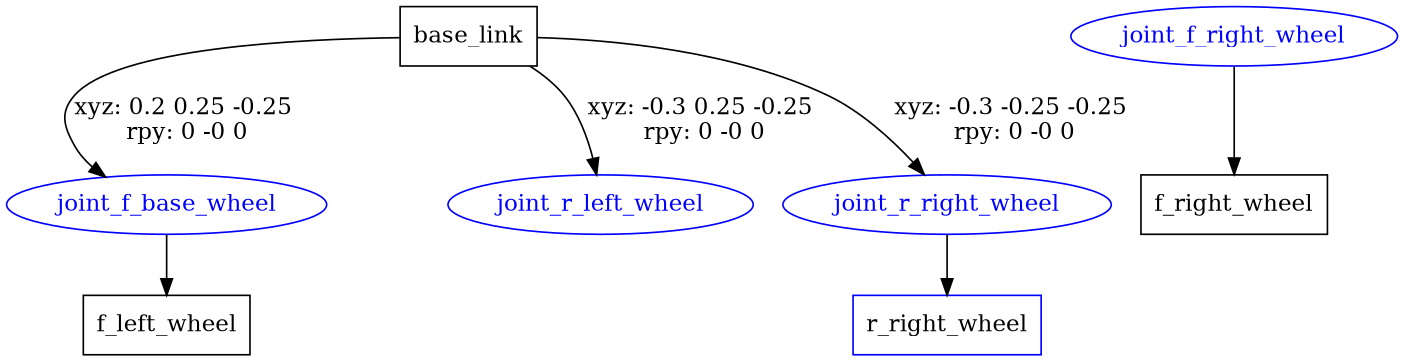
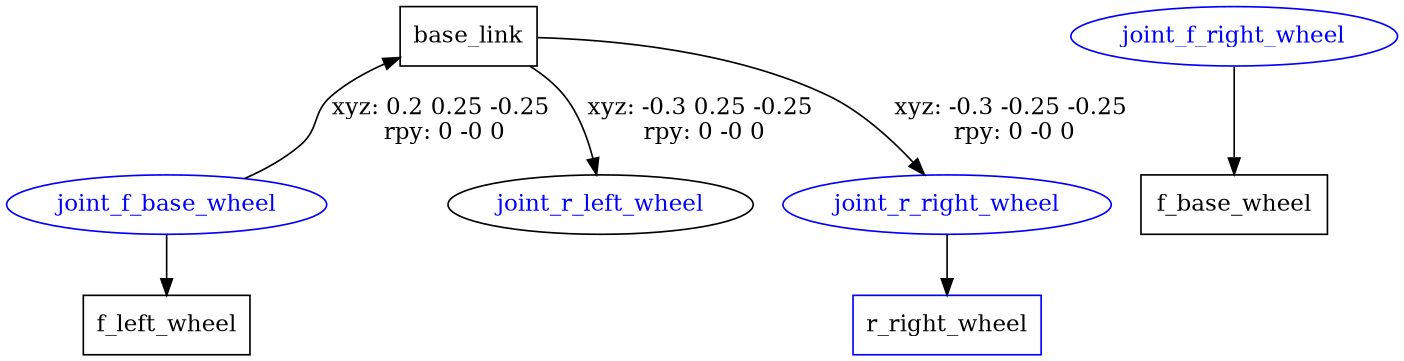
edge "base_link" -> "joint_f_base_wheel": reversed
node "joint_r_left_wheel": color blue -> black
node "f_right_wheel": label "f_right_wheel" -> "f_base_wheel"
